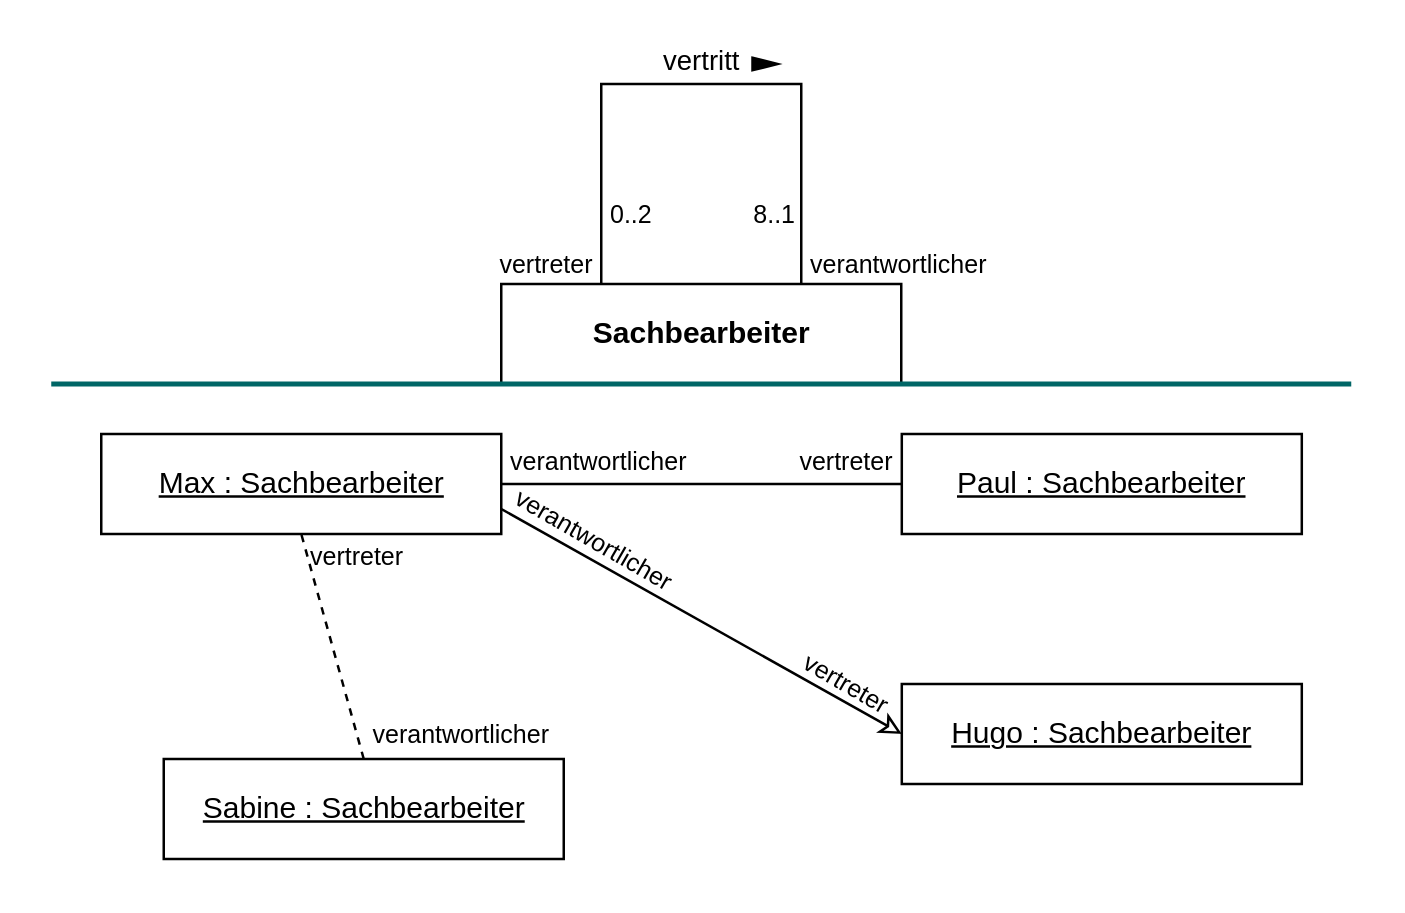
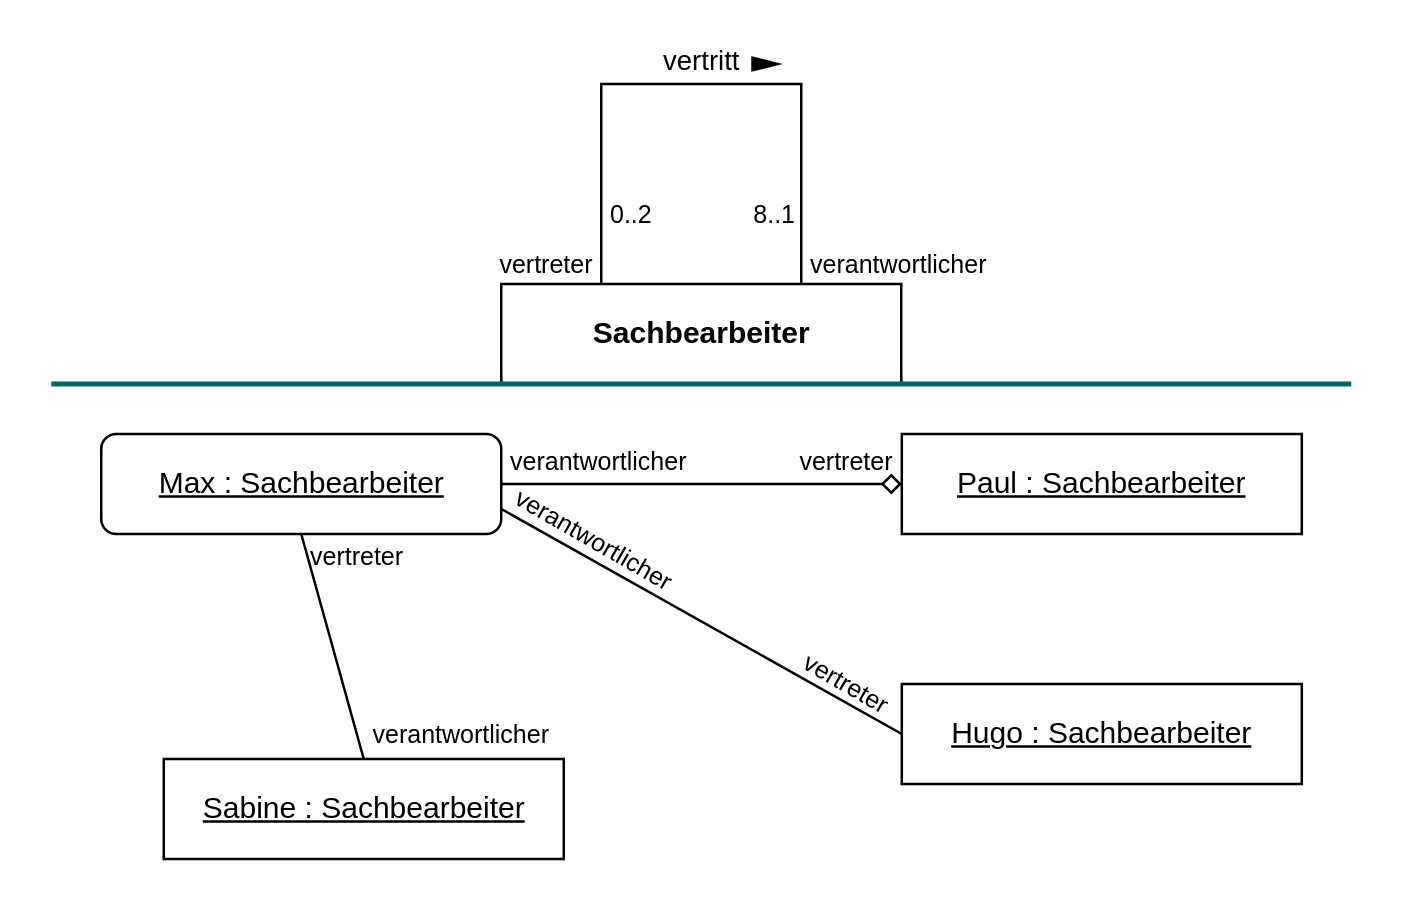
node "Max : Sachbearbeiter": shape rectangle -> rounded rectangle
edge "Max : Sachbearbeiter" -- "Paul : Sachbearbeiter": arrowhead none -> diamond
edge "Max : Sachbearbeiter" -- "Sabine : Sachbearbeiter": style dashed -> solid
edge "Max : Sachbearbeiter" -> "Hugo : Sachbearbeiter": arrowhead classic -> none
